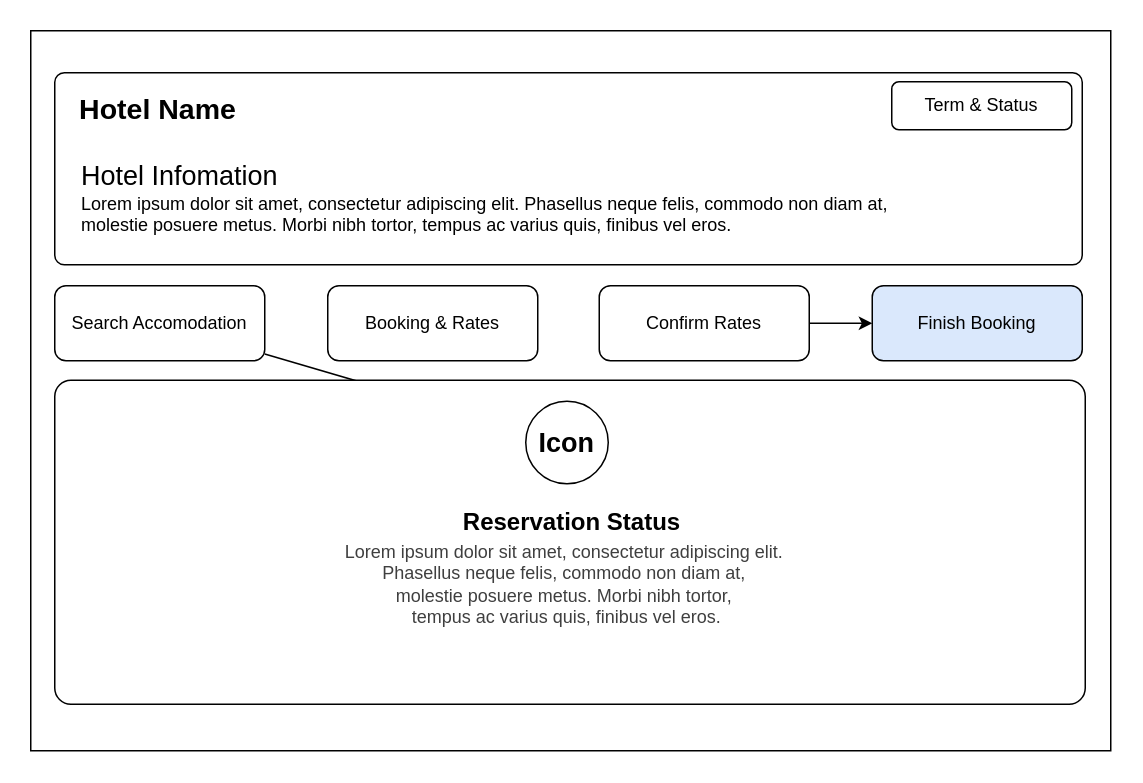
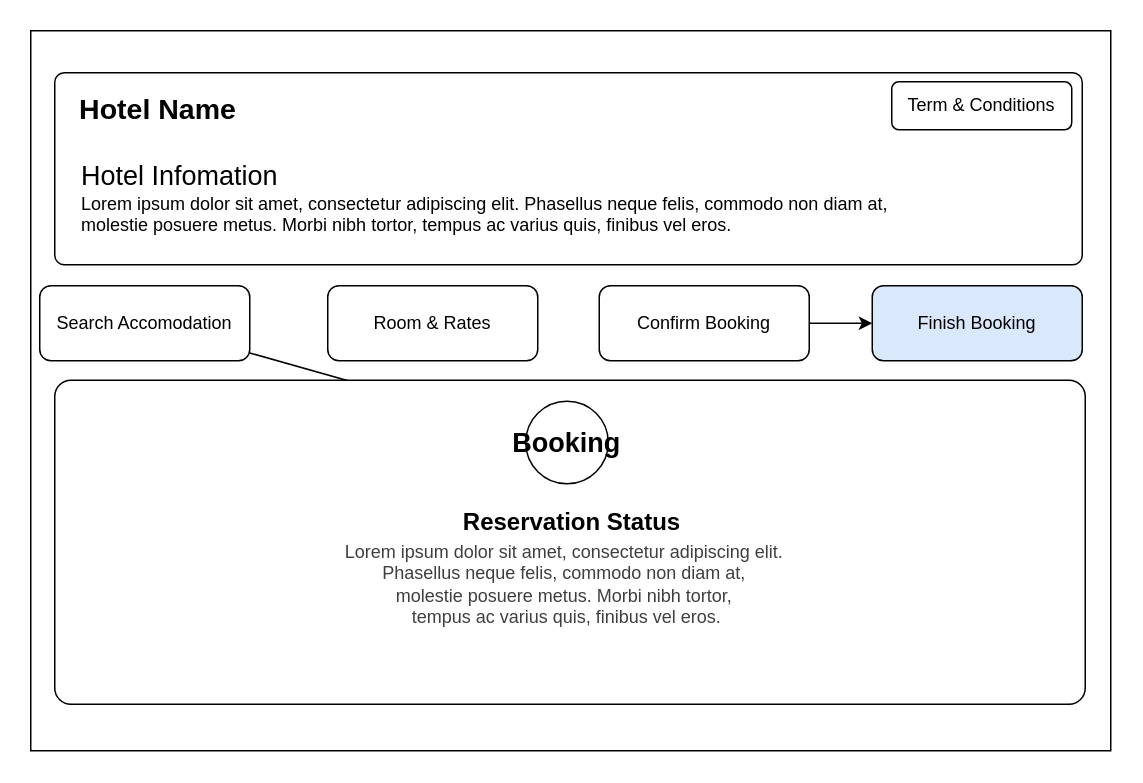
node "Term & Status": label "Term & Status" -> "Term & Conditions"
node "Search Accomodation": moved (160, 323) -> (145, 323)
node "Booking & Rates": label "Booking & Rates" -> "Room & Rates"
node "Confirm Rates": label "Confirm Rates" -> "Confirm Booking"
node "Icon": label "Icon" -> "Booking"
